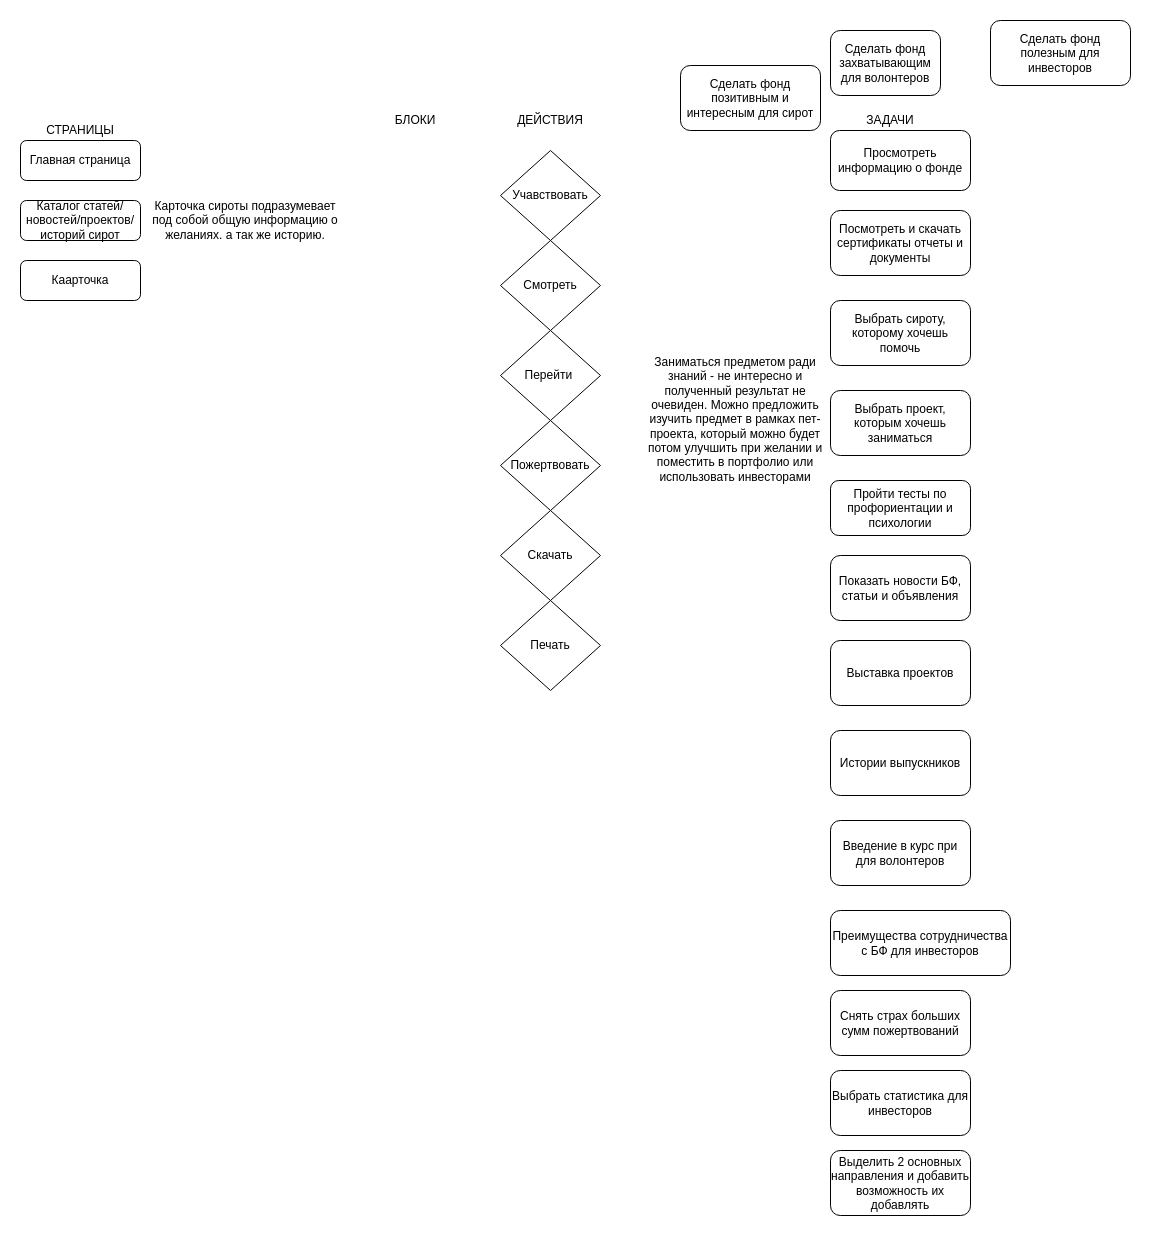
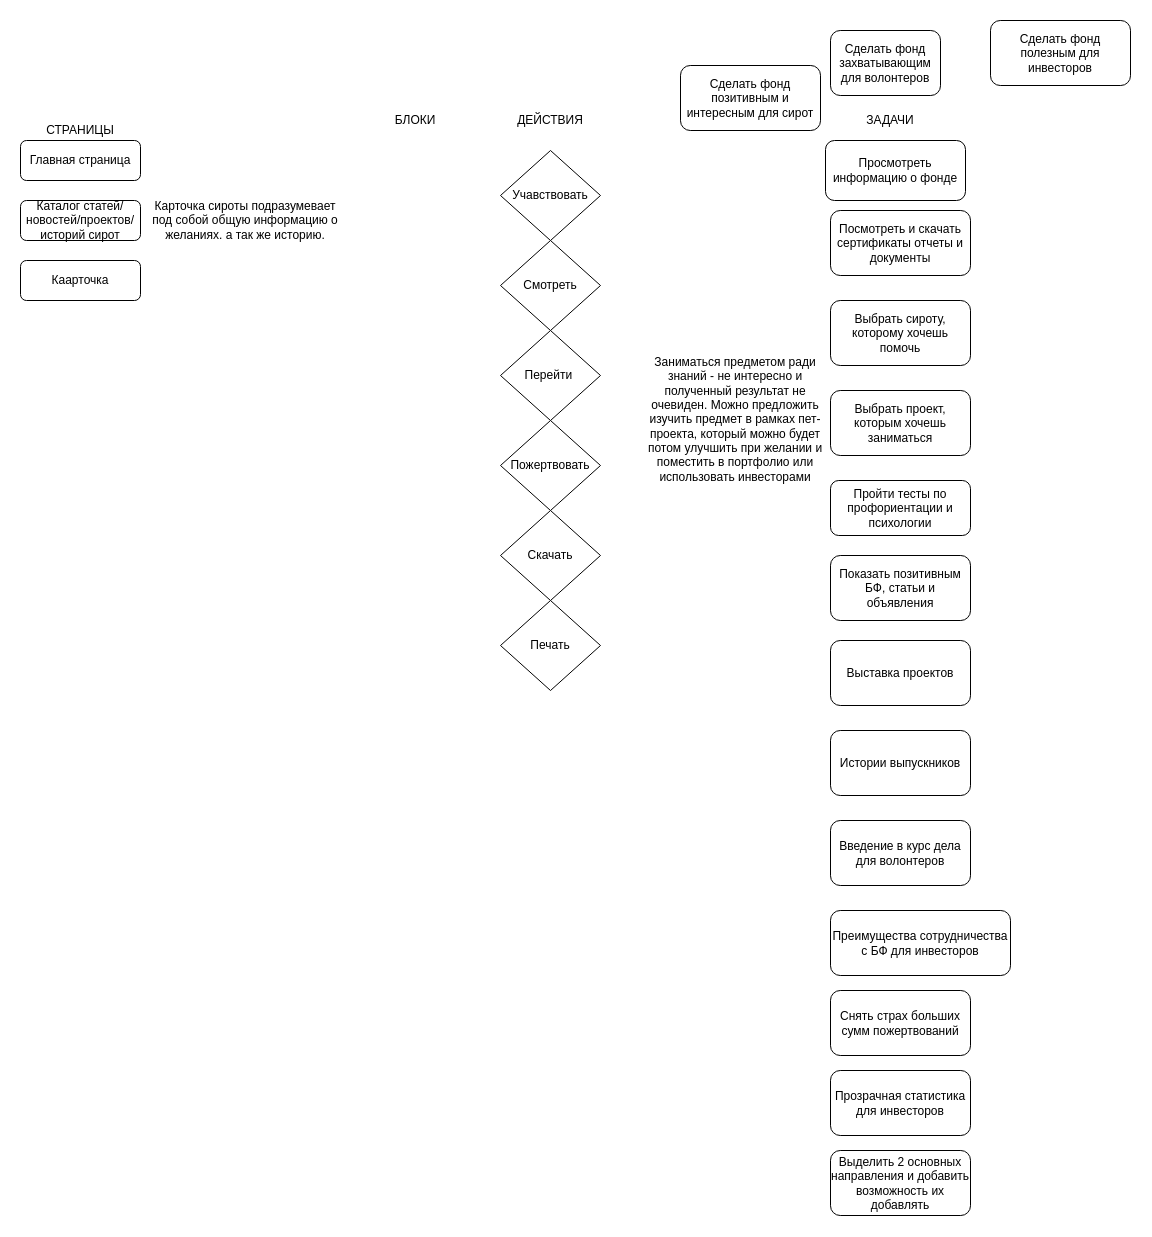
node "Просмотреть информацию о фонде": moved (901, 161) -> (896, 171)
node "Показать новости БФ, статьи и объявления": label "Показать новости БФ, статьи и объявления" -> "Показать позитивным БФ, статьи и объявления"
node "Введение в курс при для волонтеров": label "Введение в курс при для волонтеров" -> "Введение в курс дела для волонтеров"
node "Выбрать статистика для инвесторов": label "Выбрать статистика для инвесторов" -> "Прозрачная статистика для инвесторов"
